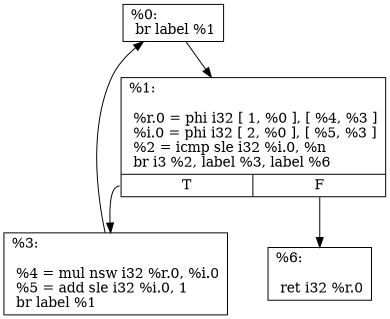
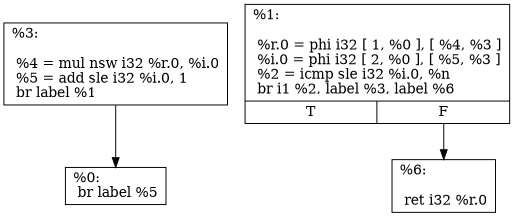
node "%0:": text "br label %1" -> "br label %5"
edge "%0:" -> "%1:": removed
node "%1:": text "br i3 %2, label %3, label %6" -> "br i1 %2, label %3, label %6"
edge "%1:" -> "%3:": removed
